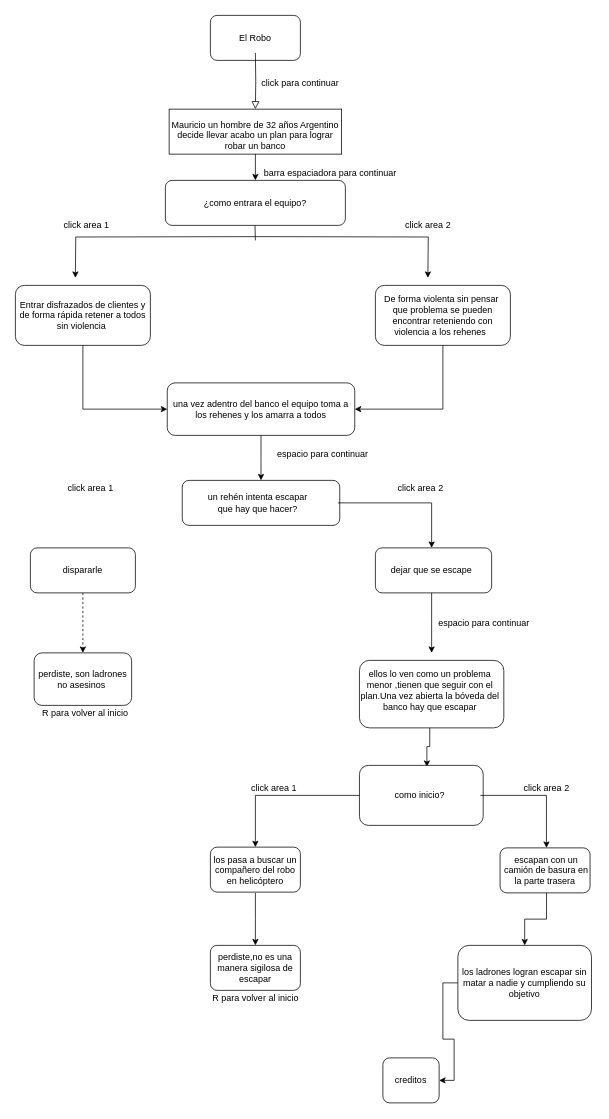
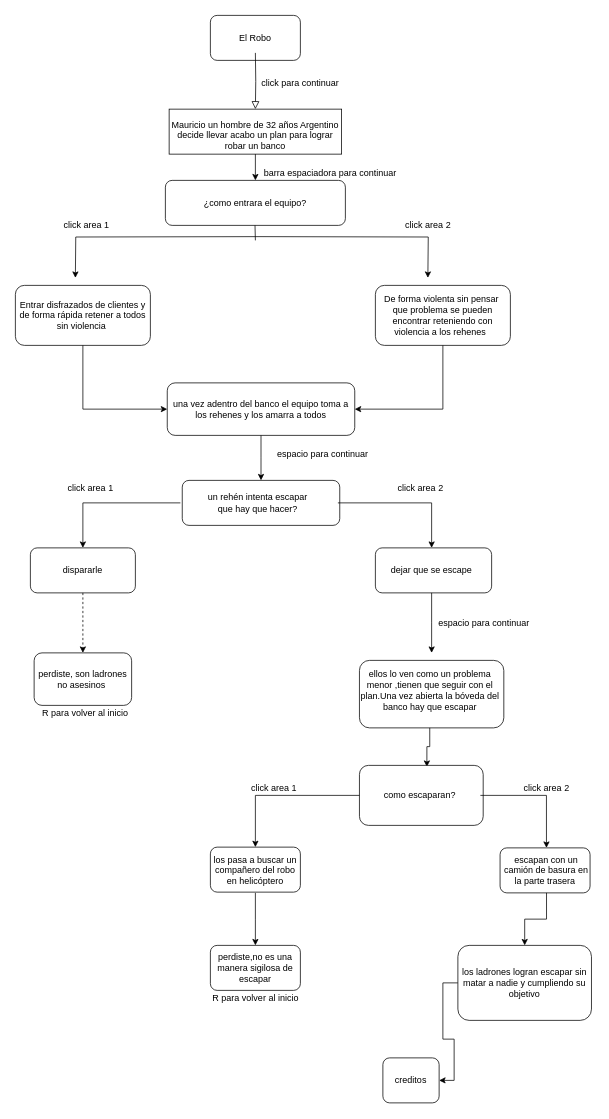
edge "un rehén intenta escapar que hay que hacer?" -> "dispararle": added
node "como inicio?": label "como inicio?" -> "como escaparan?"
